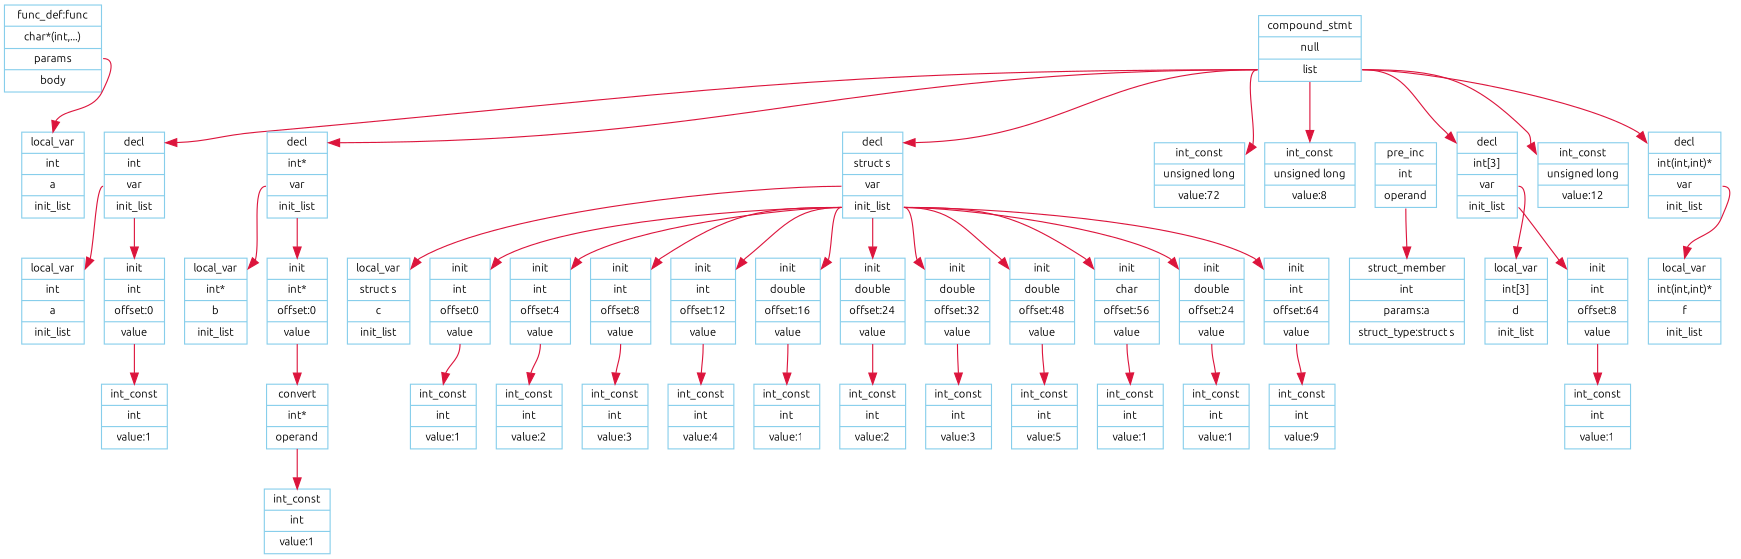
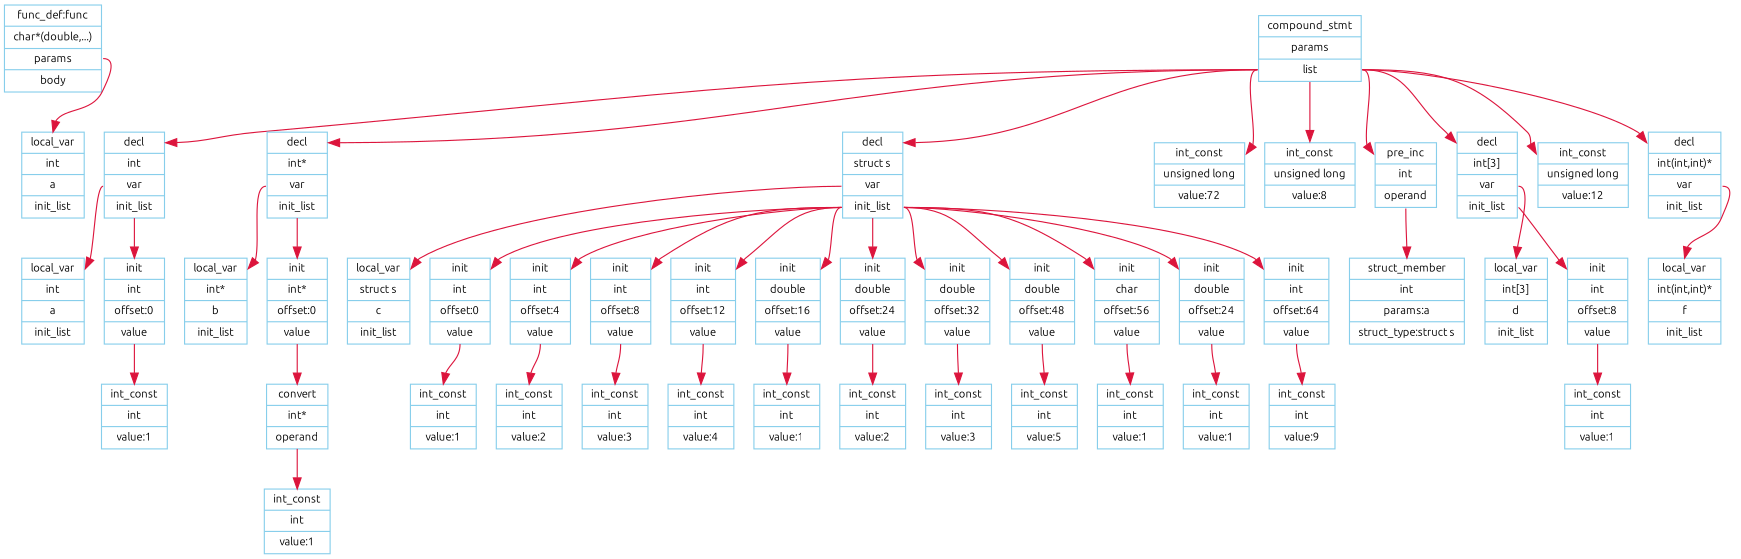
node "func_def:func": text "char*(int,...)" -> "char*(double,...)"
node "compound_stmt": text "null" -> "params"
edge "compound_stmt" -> "pre_inc": added
